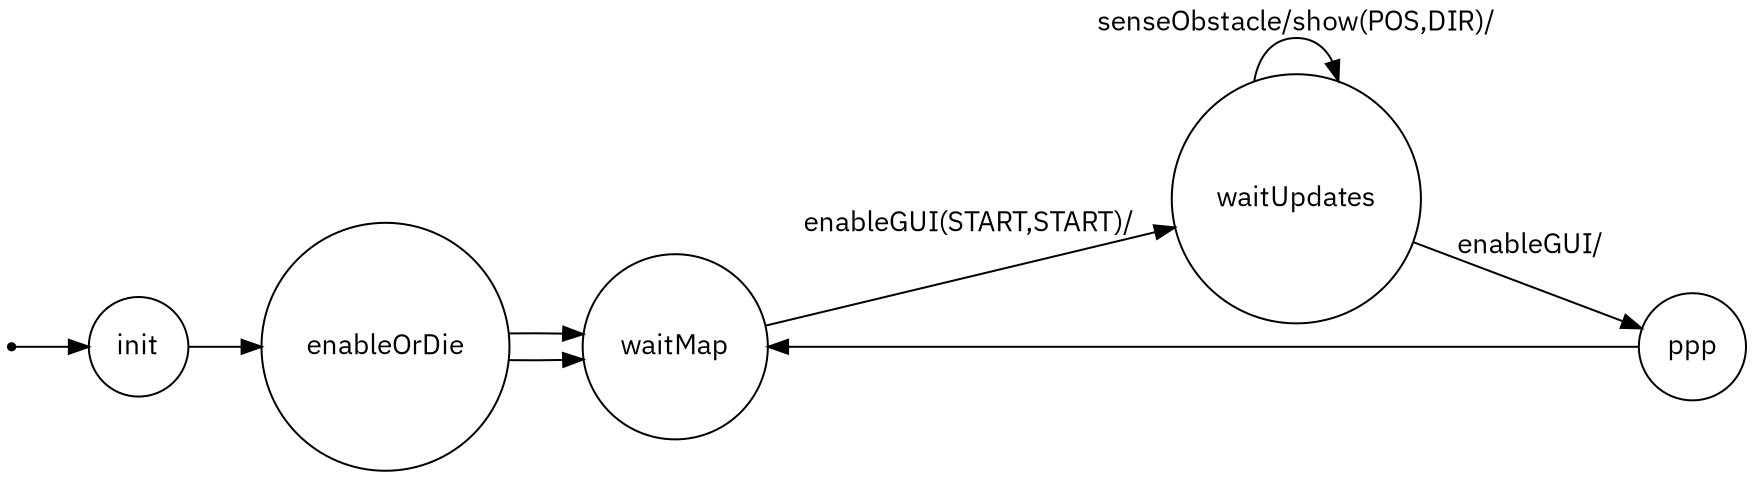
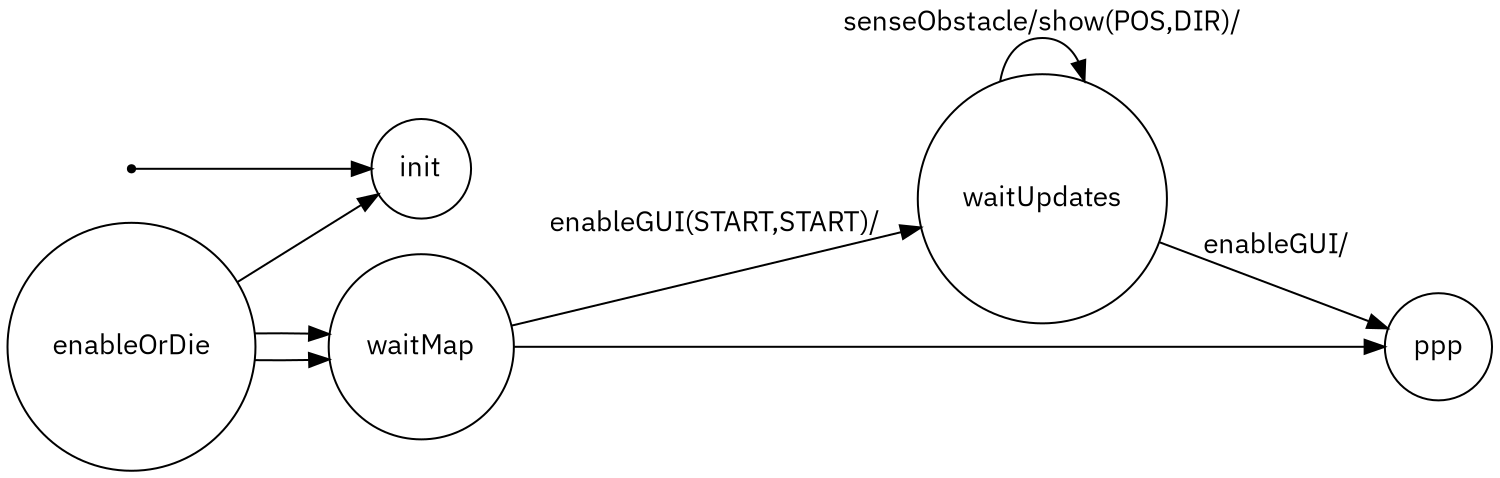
edge "init" -> "enableOrDie": reversed
edge "ppp" -> "waitMap": reversed
